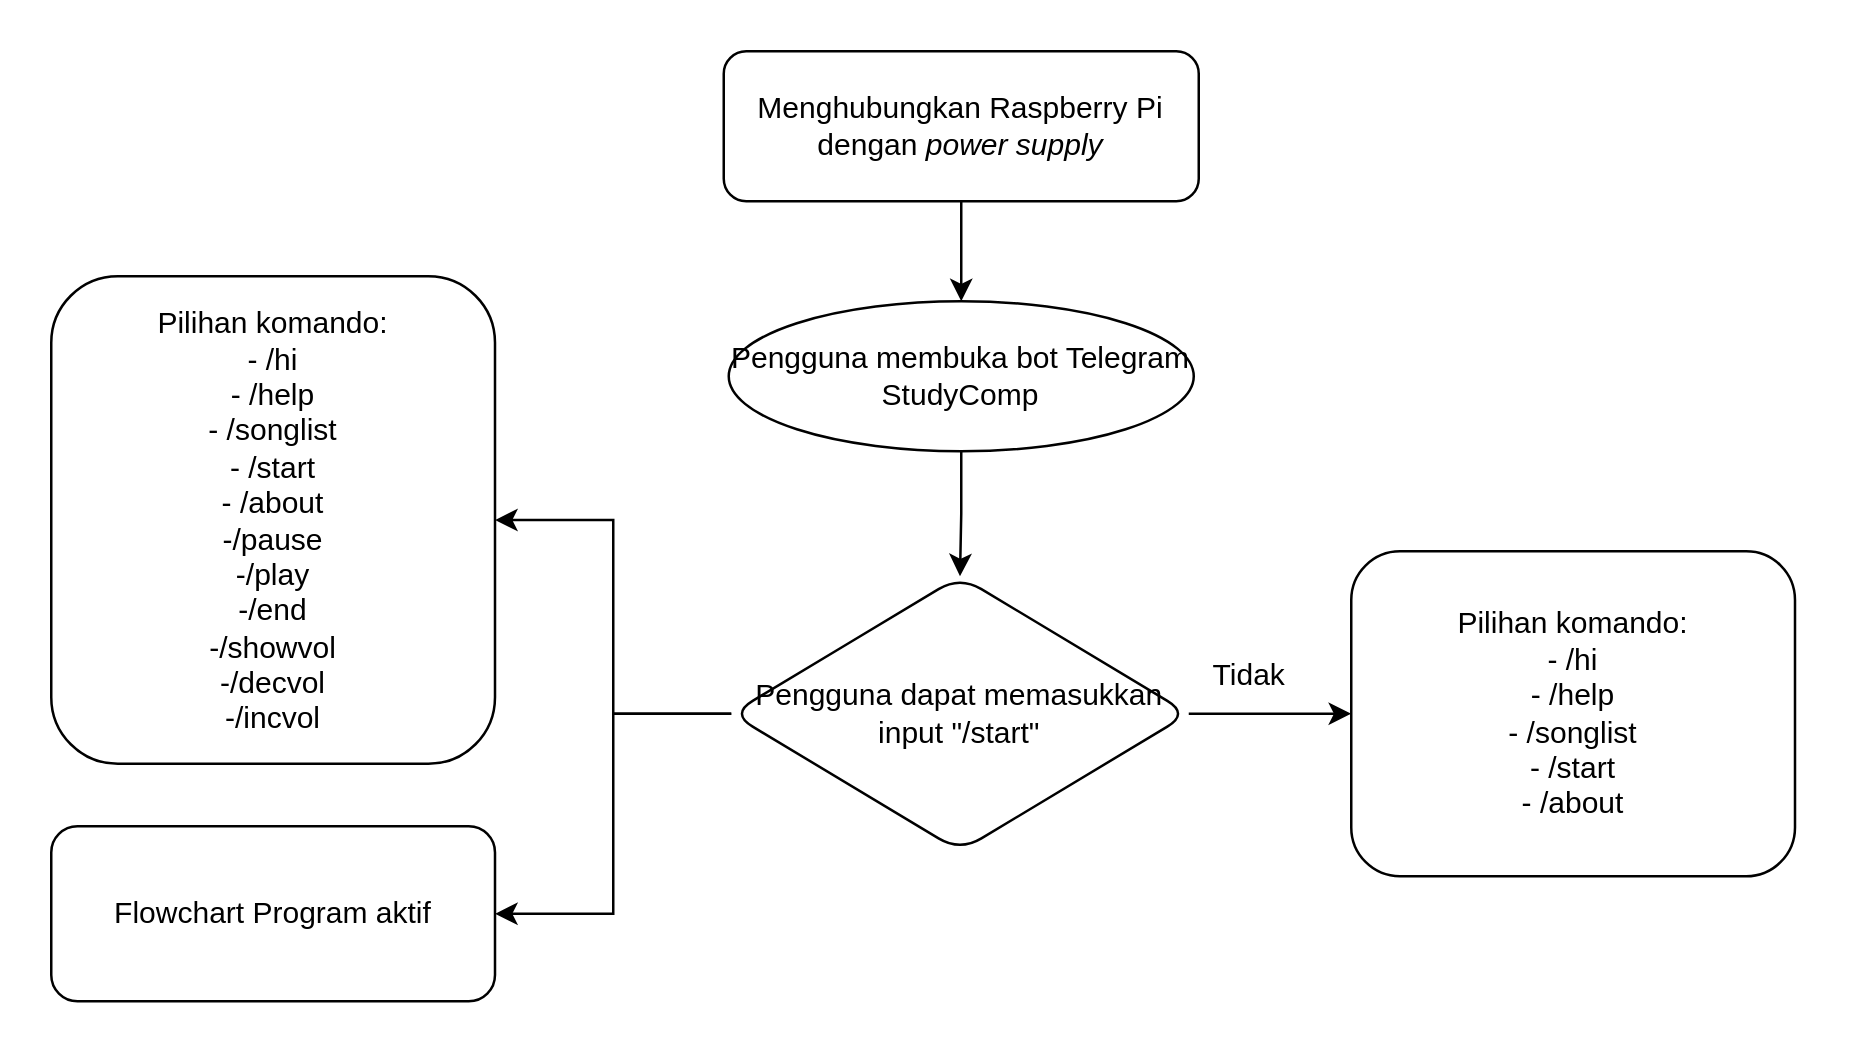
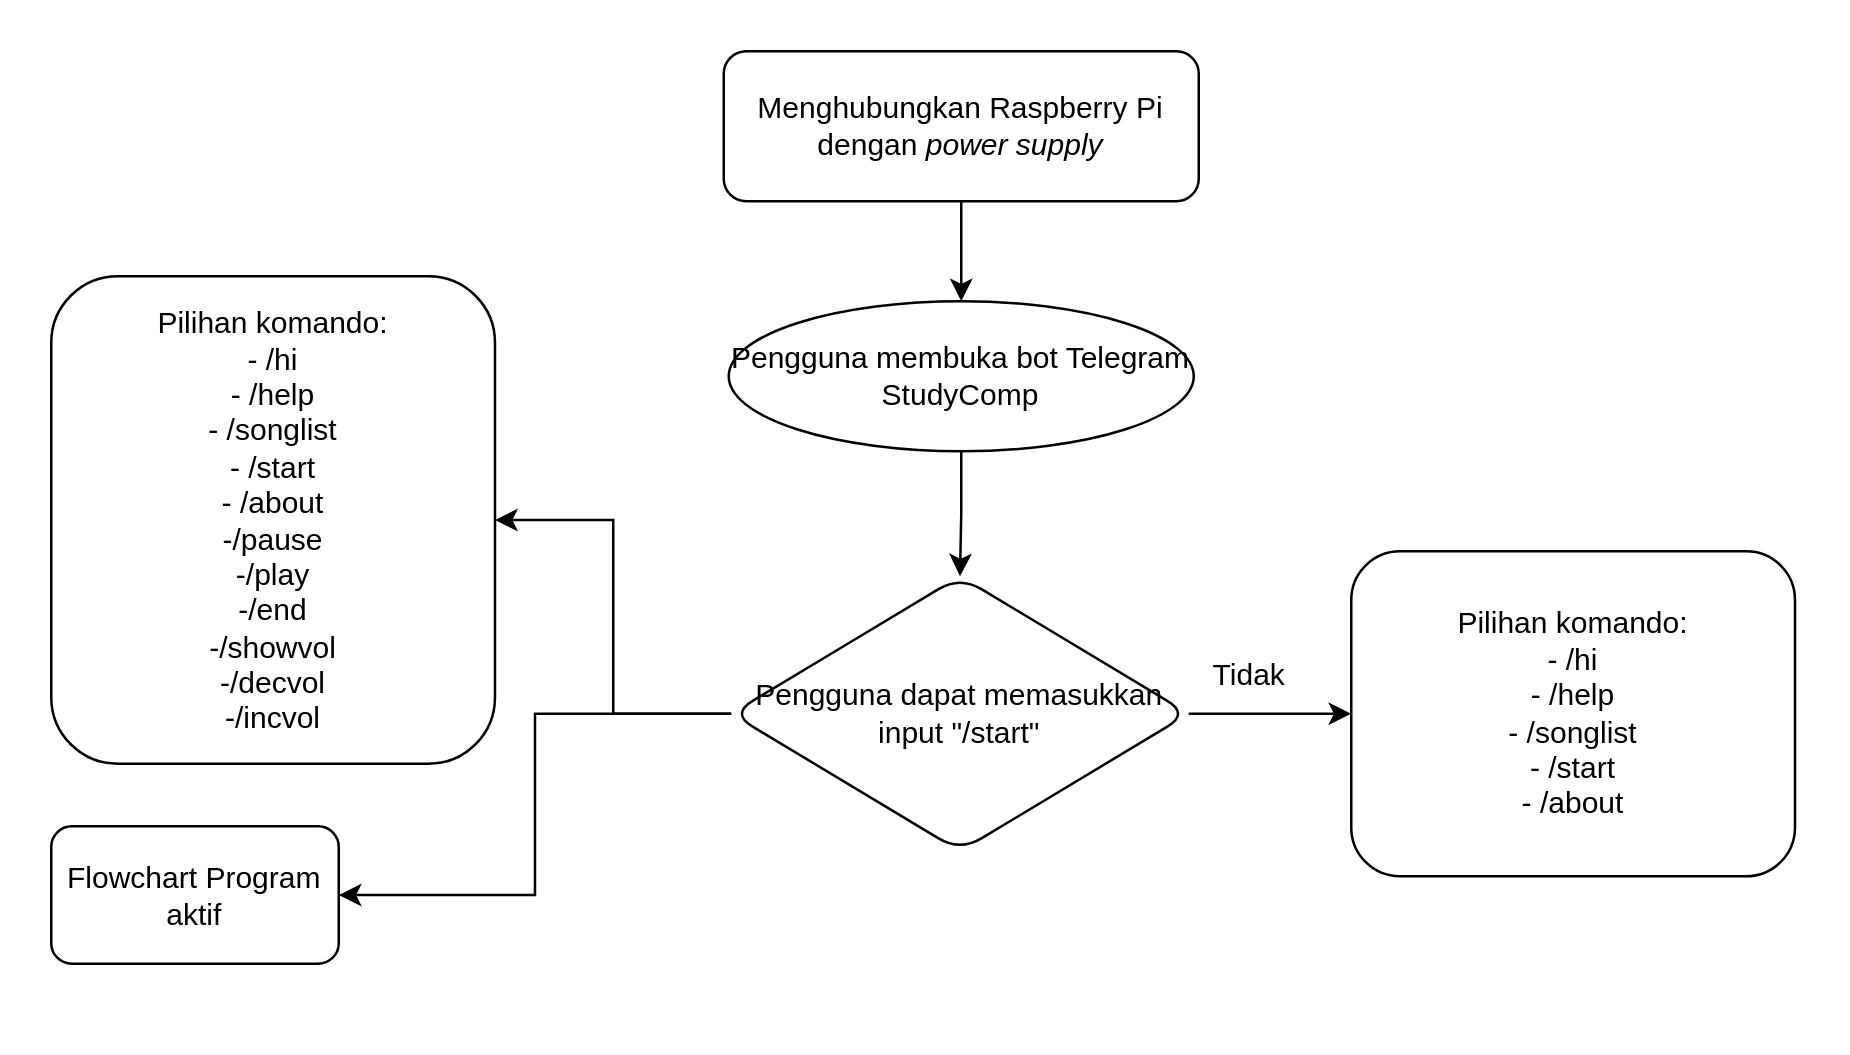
node "Flowchart Program aktif": size 444x175 -> 288x138
